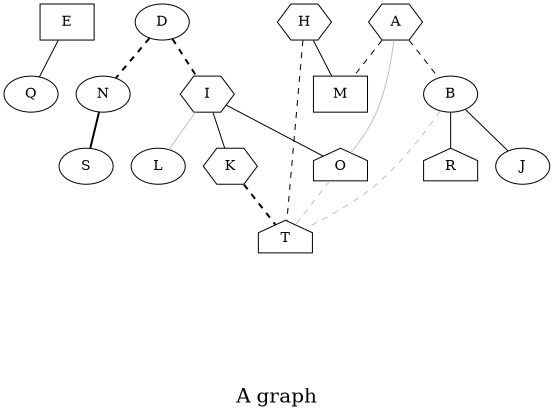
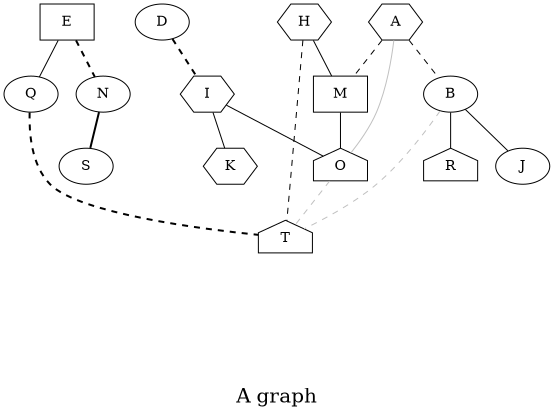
edge "D" -- "N": now "E" -- "N"
edge "M" -- "O": added
node "L": removed
edge "K" -- "T": now "Q" -- "T"
